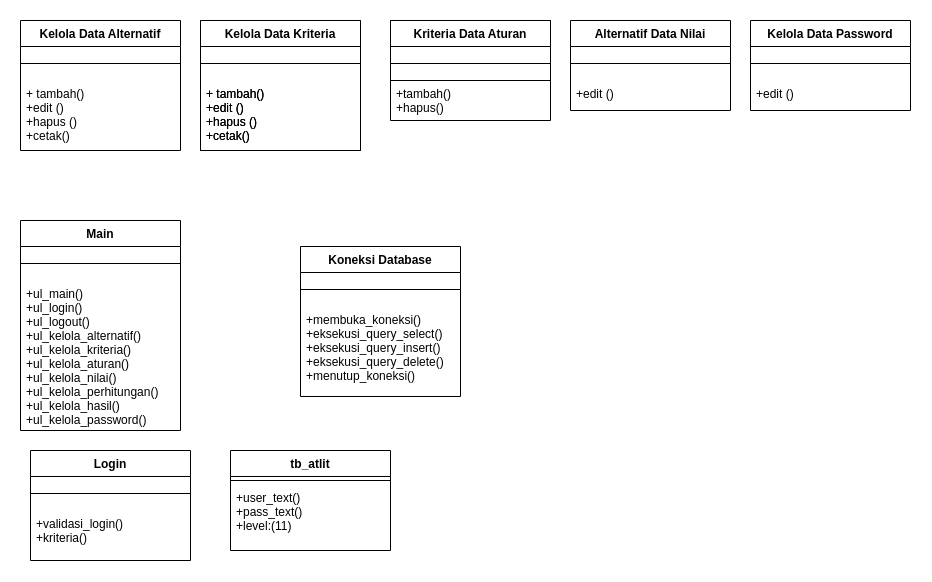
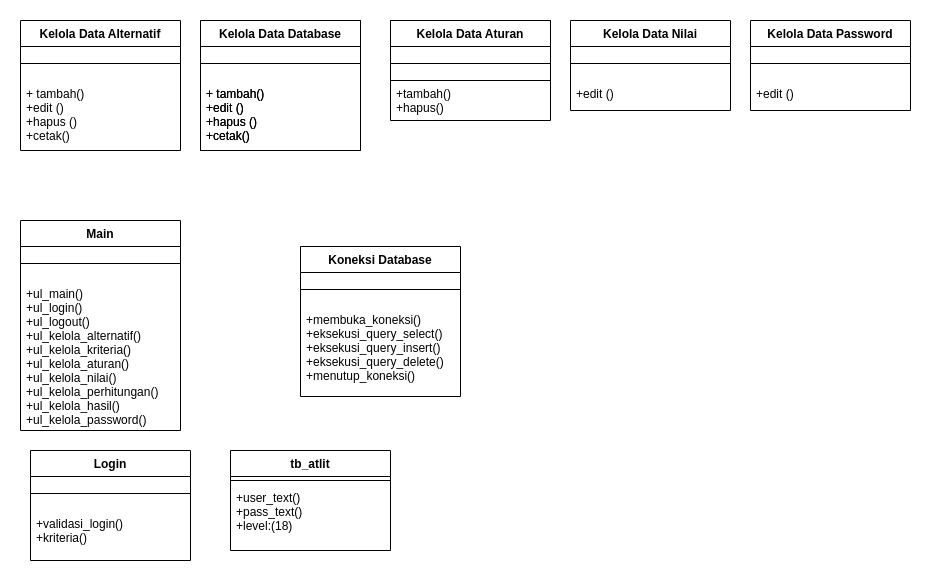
node "Kelola Data Kriteria": label "Kelola Data Kriteria" -> "Kelola Data Database"
node "Kriteria Data Aturan": label "Kriteria Data Aturan" -> "Kelola Data Aturan"
node "Alternatif Data Nilai": label "Alternatif Data Nilai" -> "Kelola Data Nilai"
node "+user_text() +pass_text() +level:(11)": label "+user_text() +pass_text() +level:(11)" -> "+user_text() +pass_text() +level:(18)"
